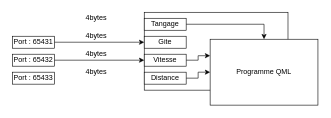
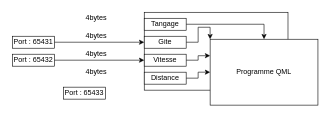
edge "Gite" -> "Programme QML": added
node "Port : 65433": moved (33, 78) -> (84, 93)
